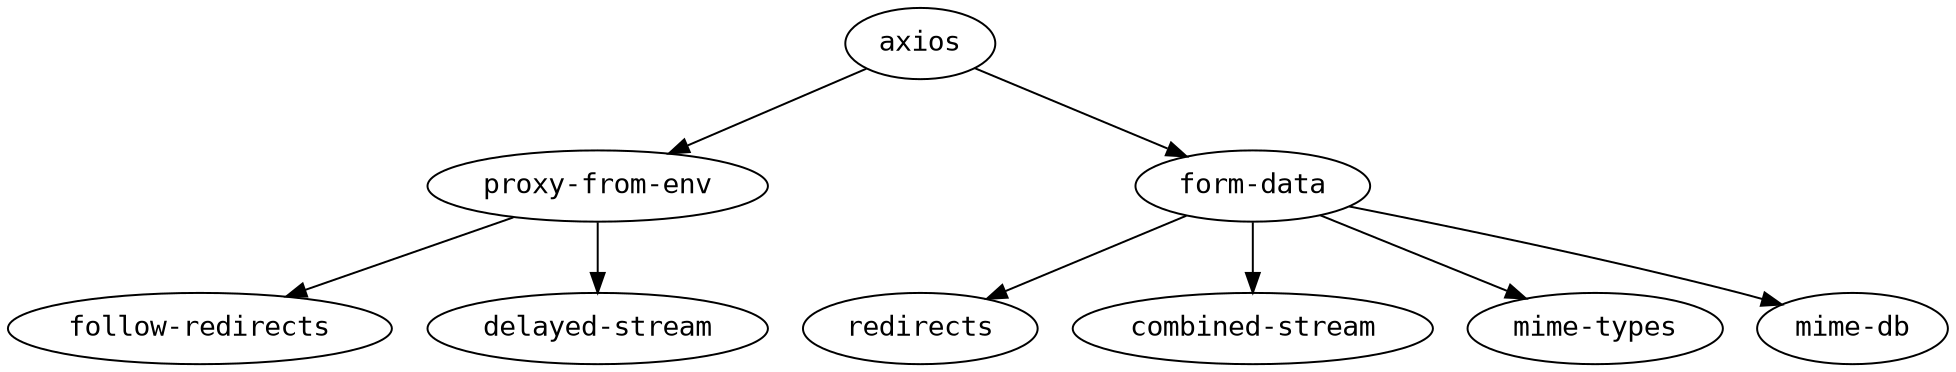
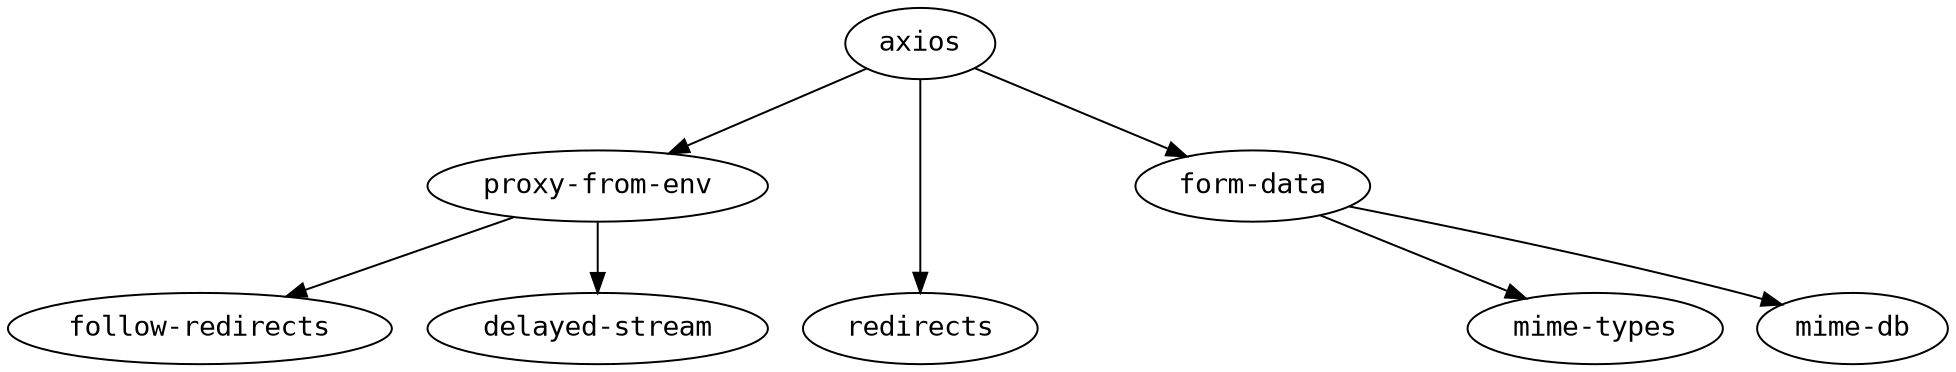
edge "form-data" -> "redirects": now "axios" -> "redirects"
node "combined-stream": removed
